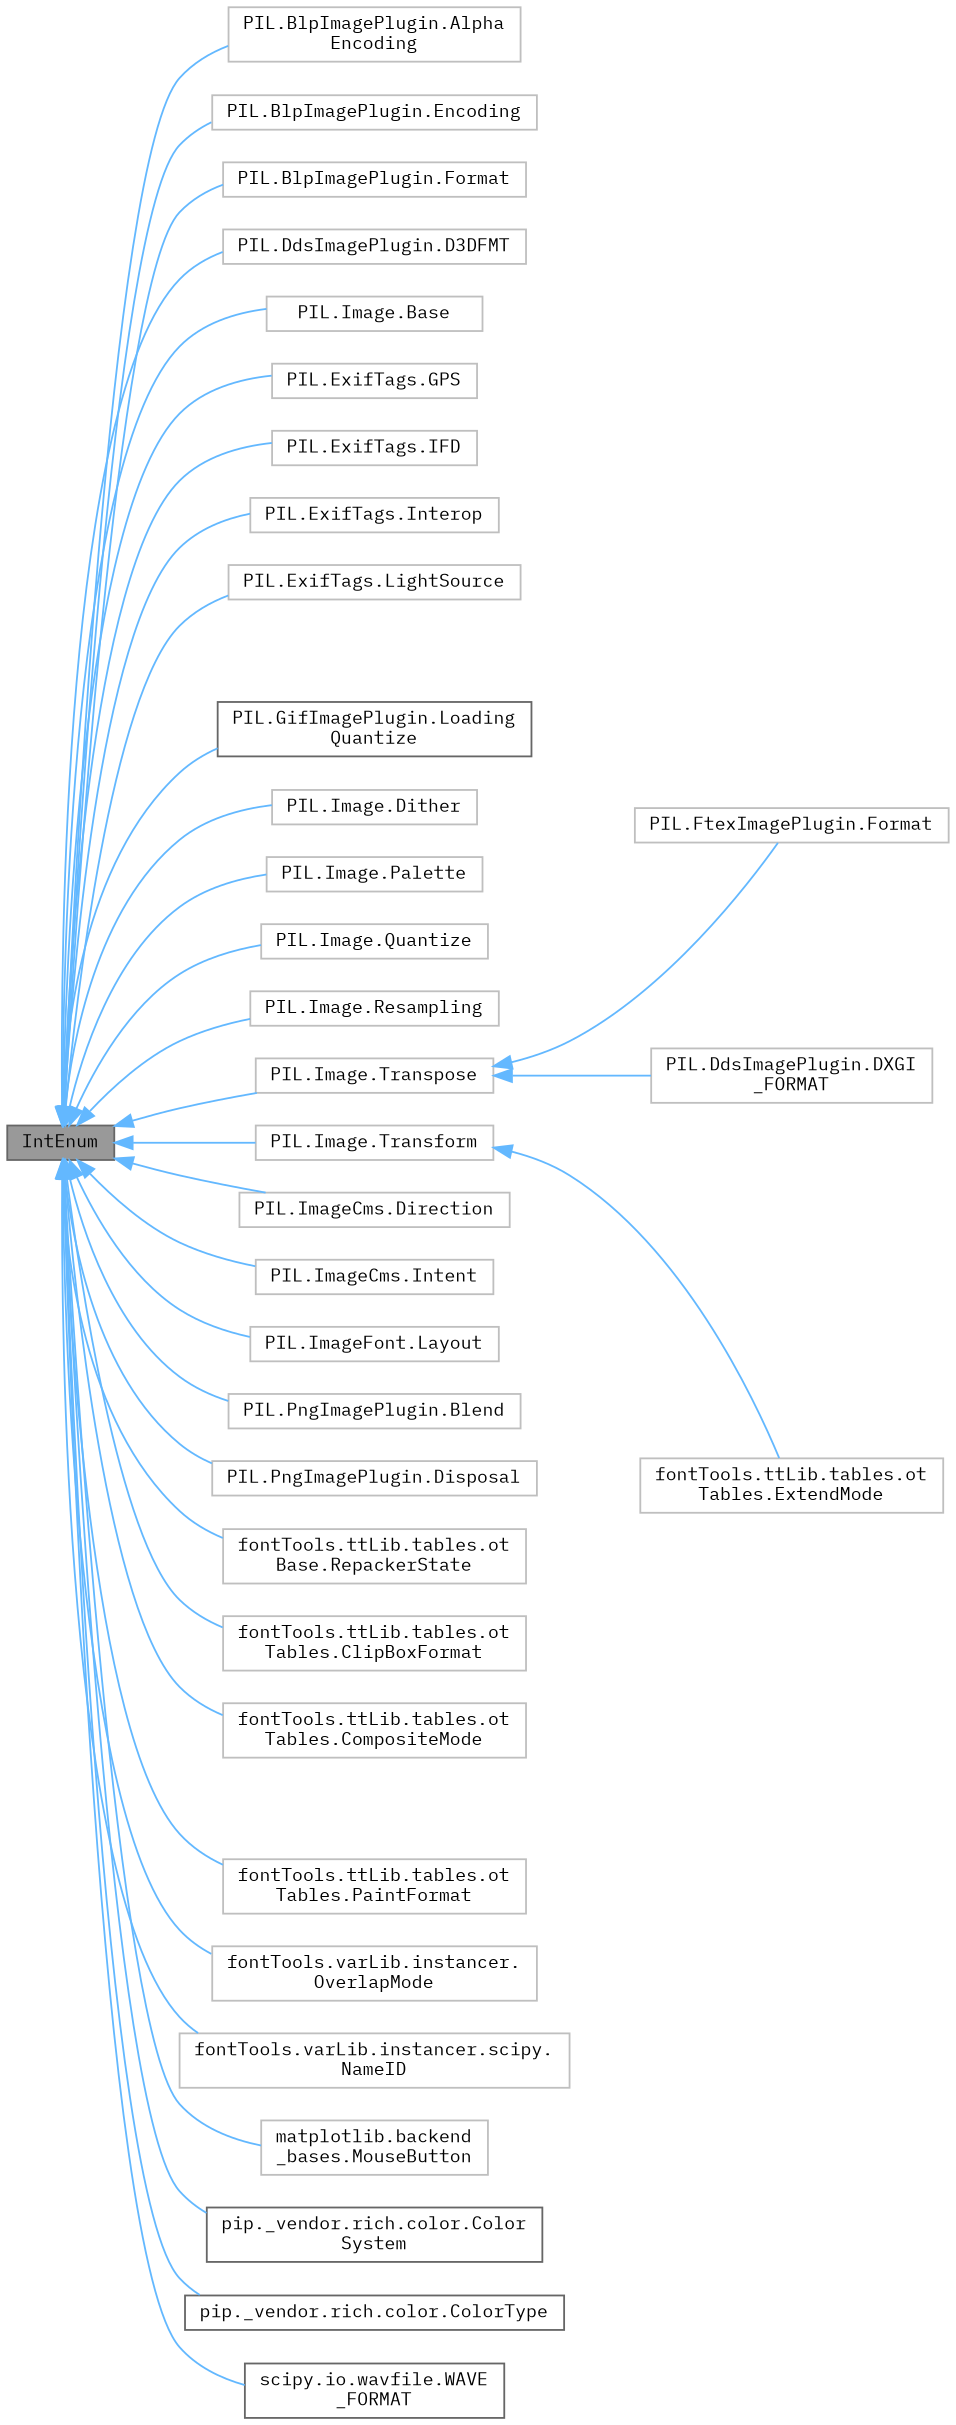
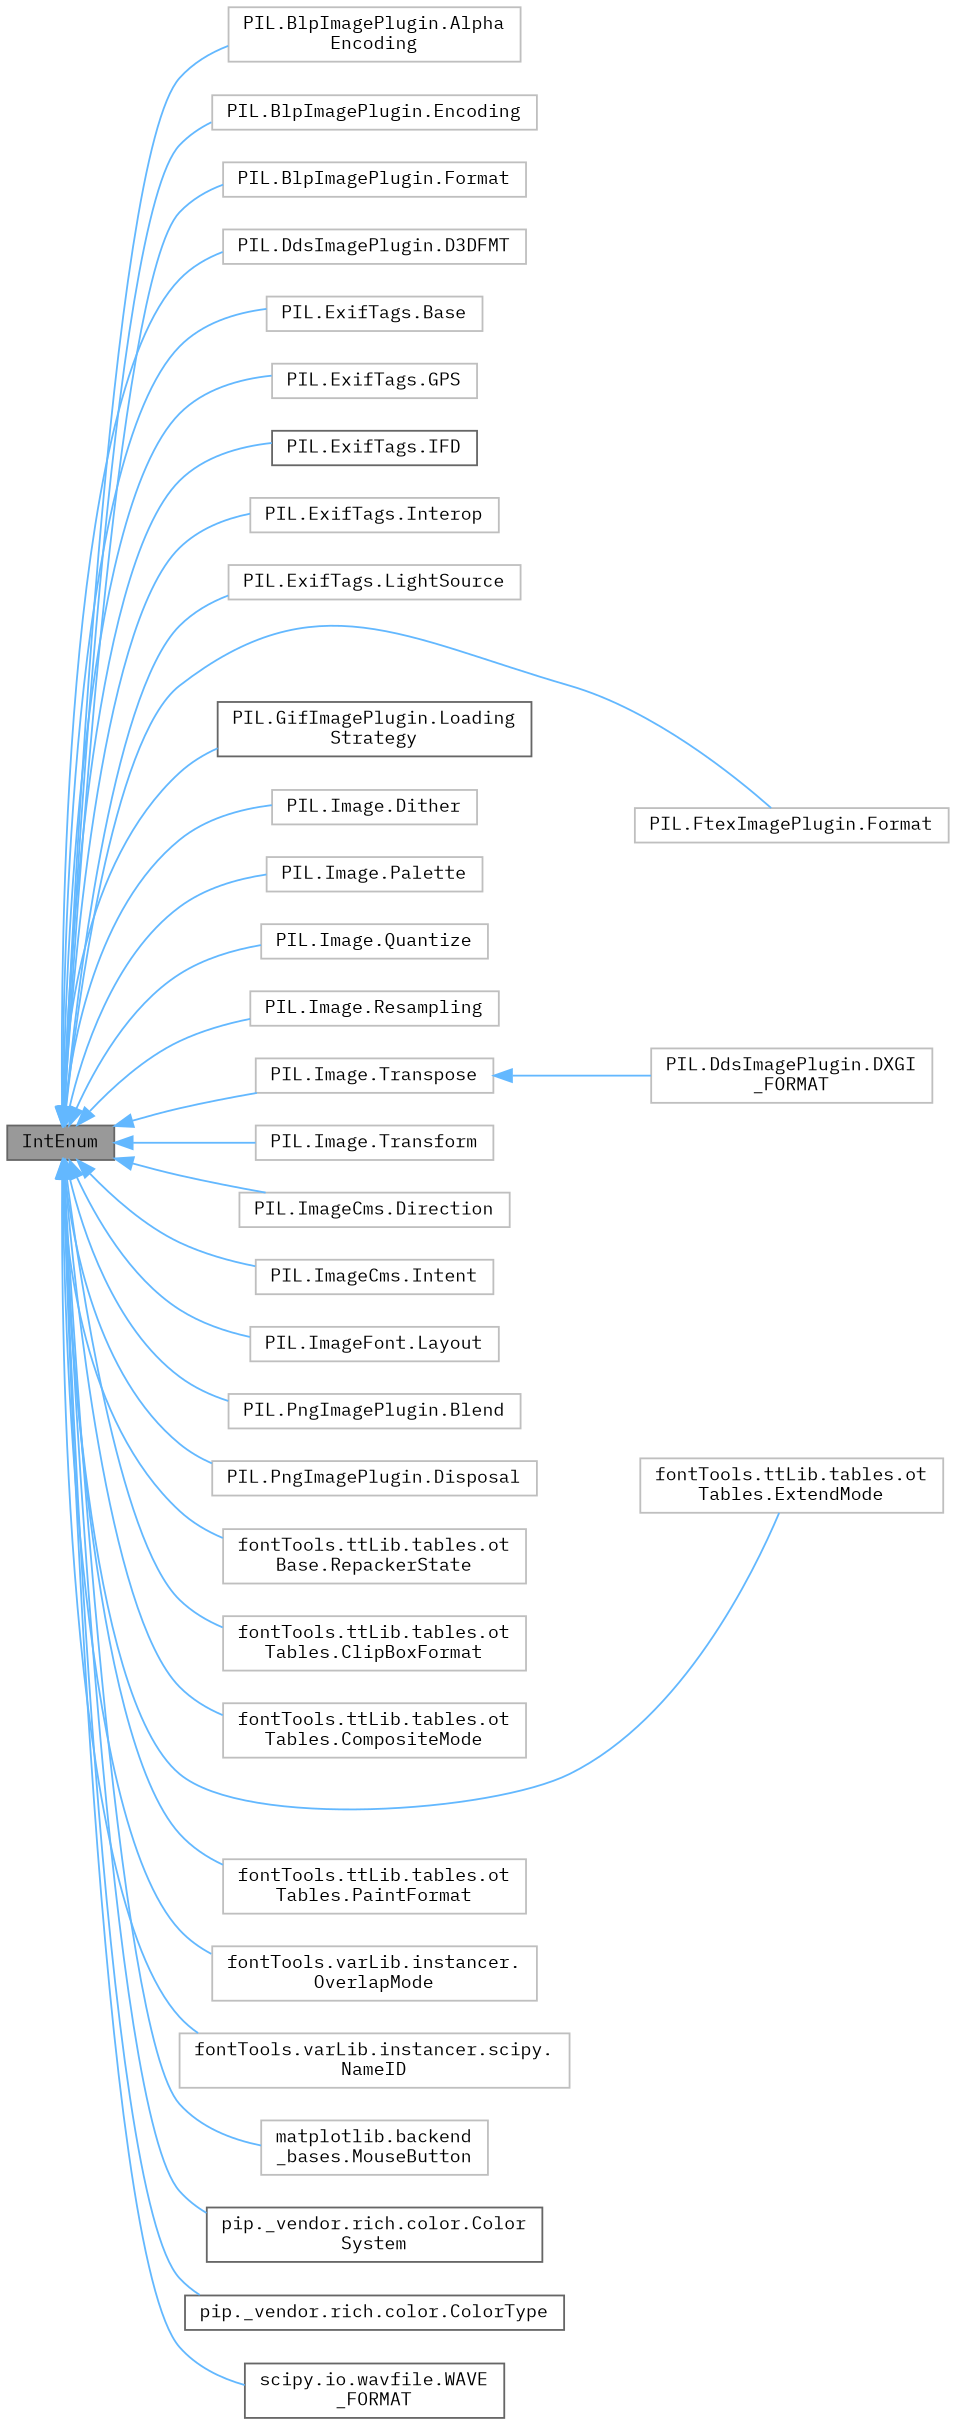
node "PIL.Image.Base": label "PIL.Image.Base" -> "PIL.ExifTags.Base"
node "PIL.ExifTags.IFD": color grey75 -> gray40
node "PIL.GifImagePlugin.Loading Quantize": label "PIL.GifImagePlugin.Loading Quantize" -> "PIL.GifImagePlugin.Loading Strategy"
edge "PIL.FtexImagePlugin.Format" -> "PIL.Image.Transpose": now "PIL.FtexImagePlugin.Format" -> "IntEnum"
edge "fontTools.ttLib.tables.ot Tables.ExtendMode" -> "PIL.Image.Transform": now "fontTools.ttLib.tables.ot Tables.ExtendMode" -> "IntEnum"
